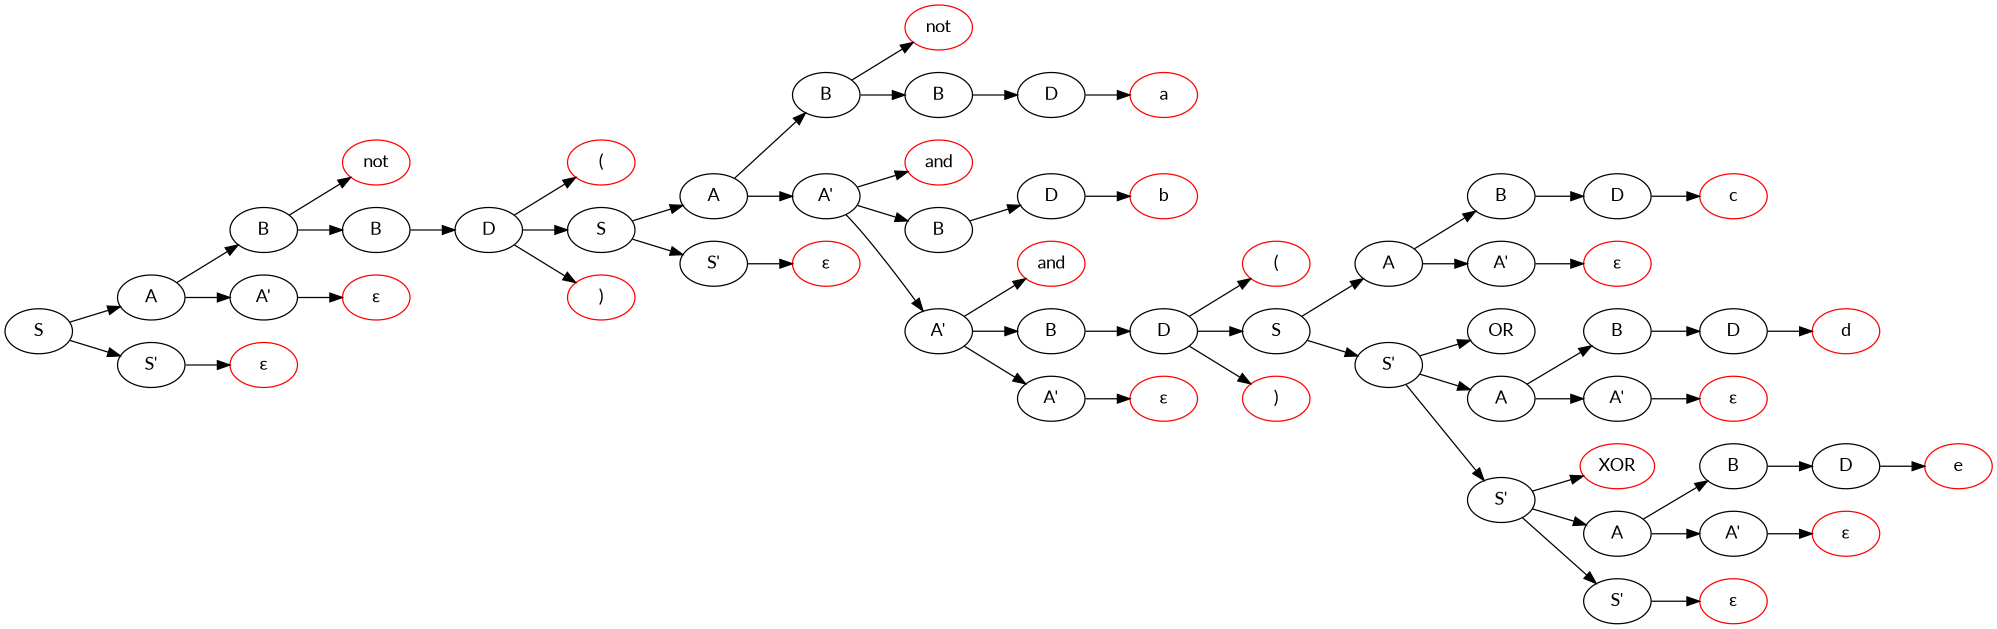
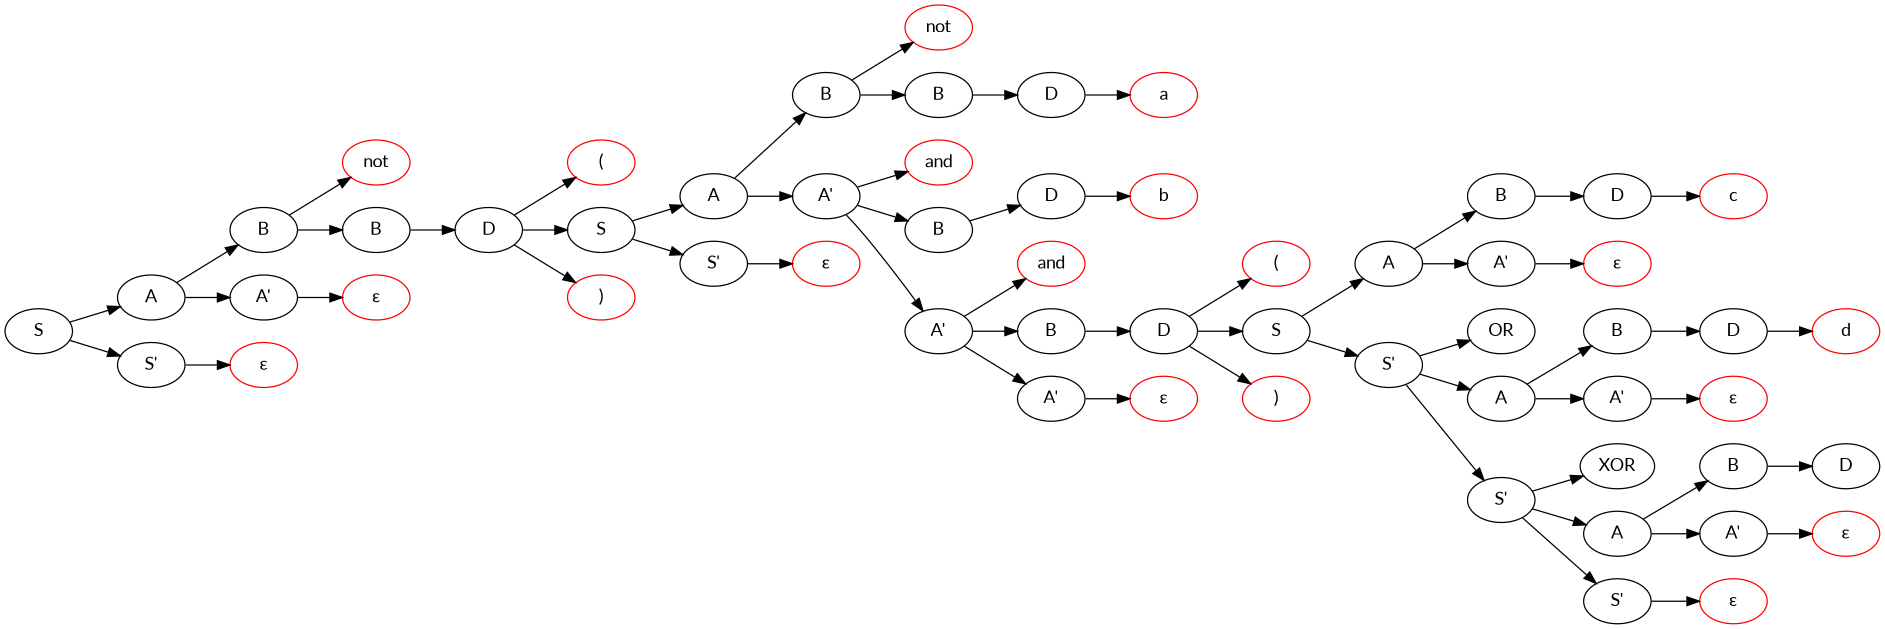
node "XOR": color red -> black
node "e": removed
